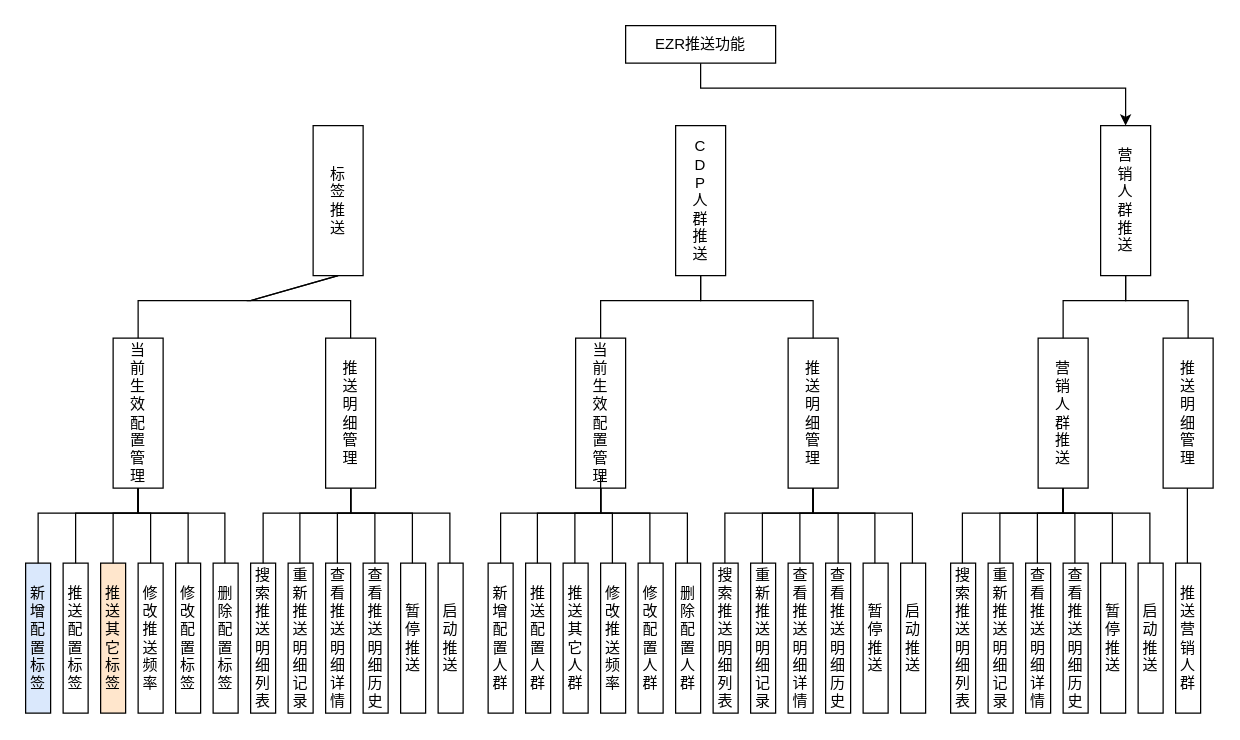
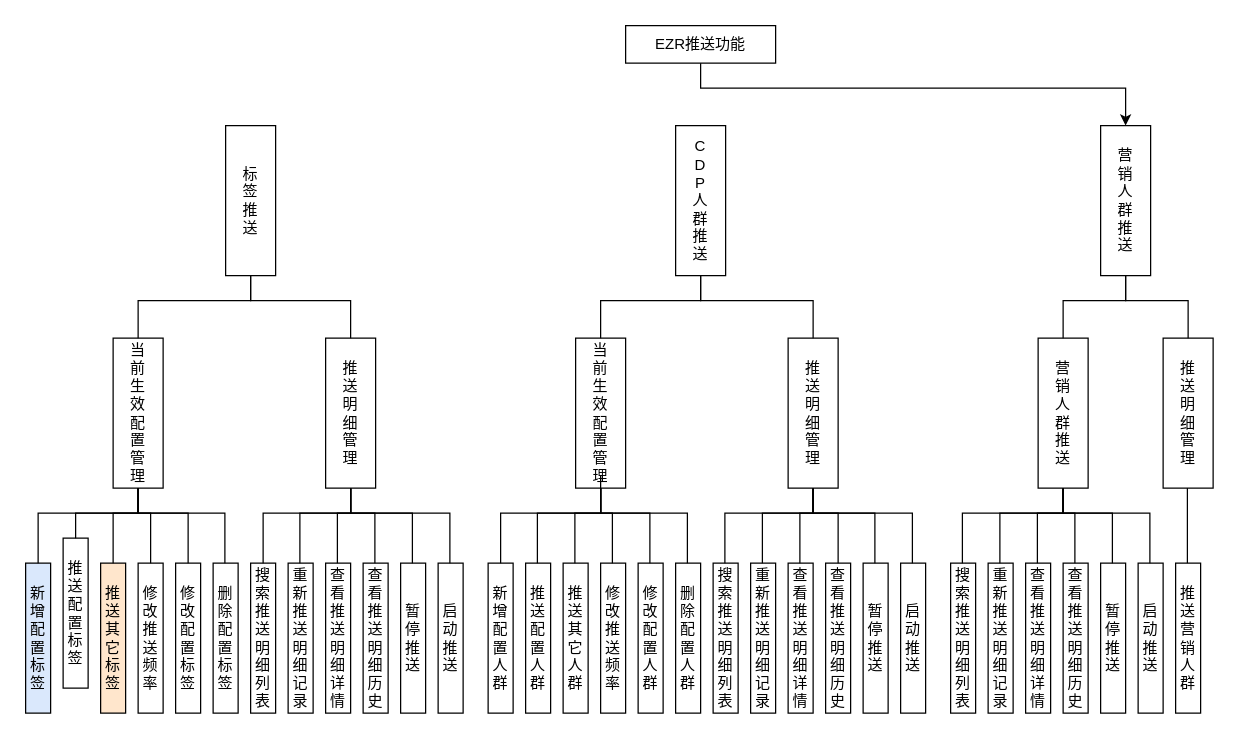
node "标 签 推 送": moved (338, 201) -> (251, 201)
node "推 送 配 置 标 签": moved (76, 638) -> (76, 613)
